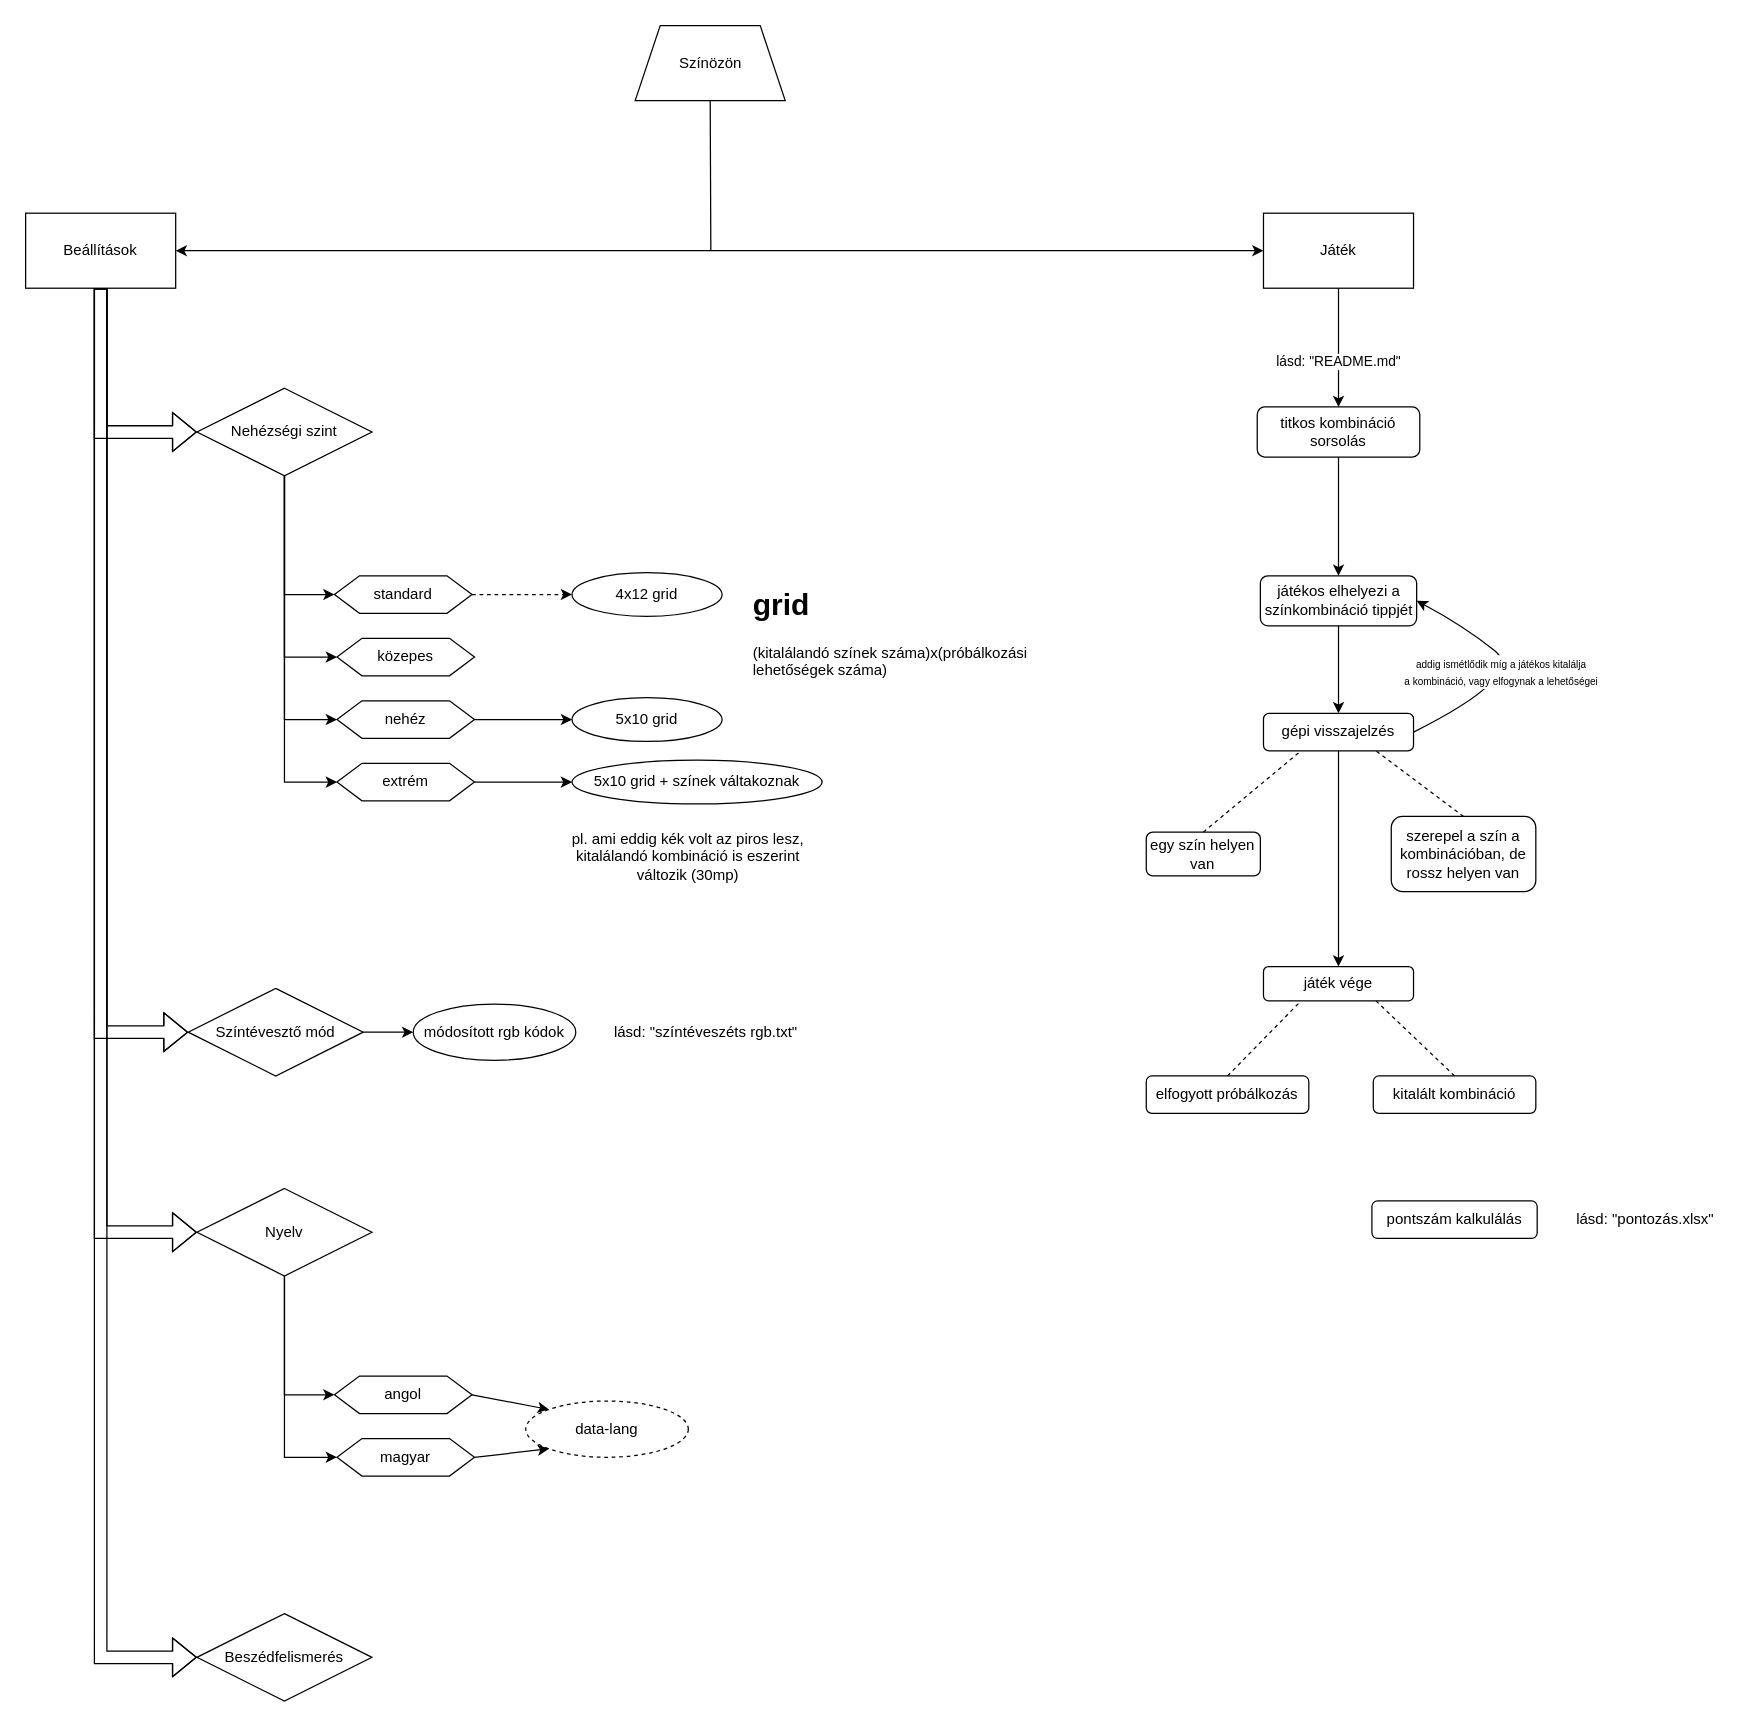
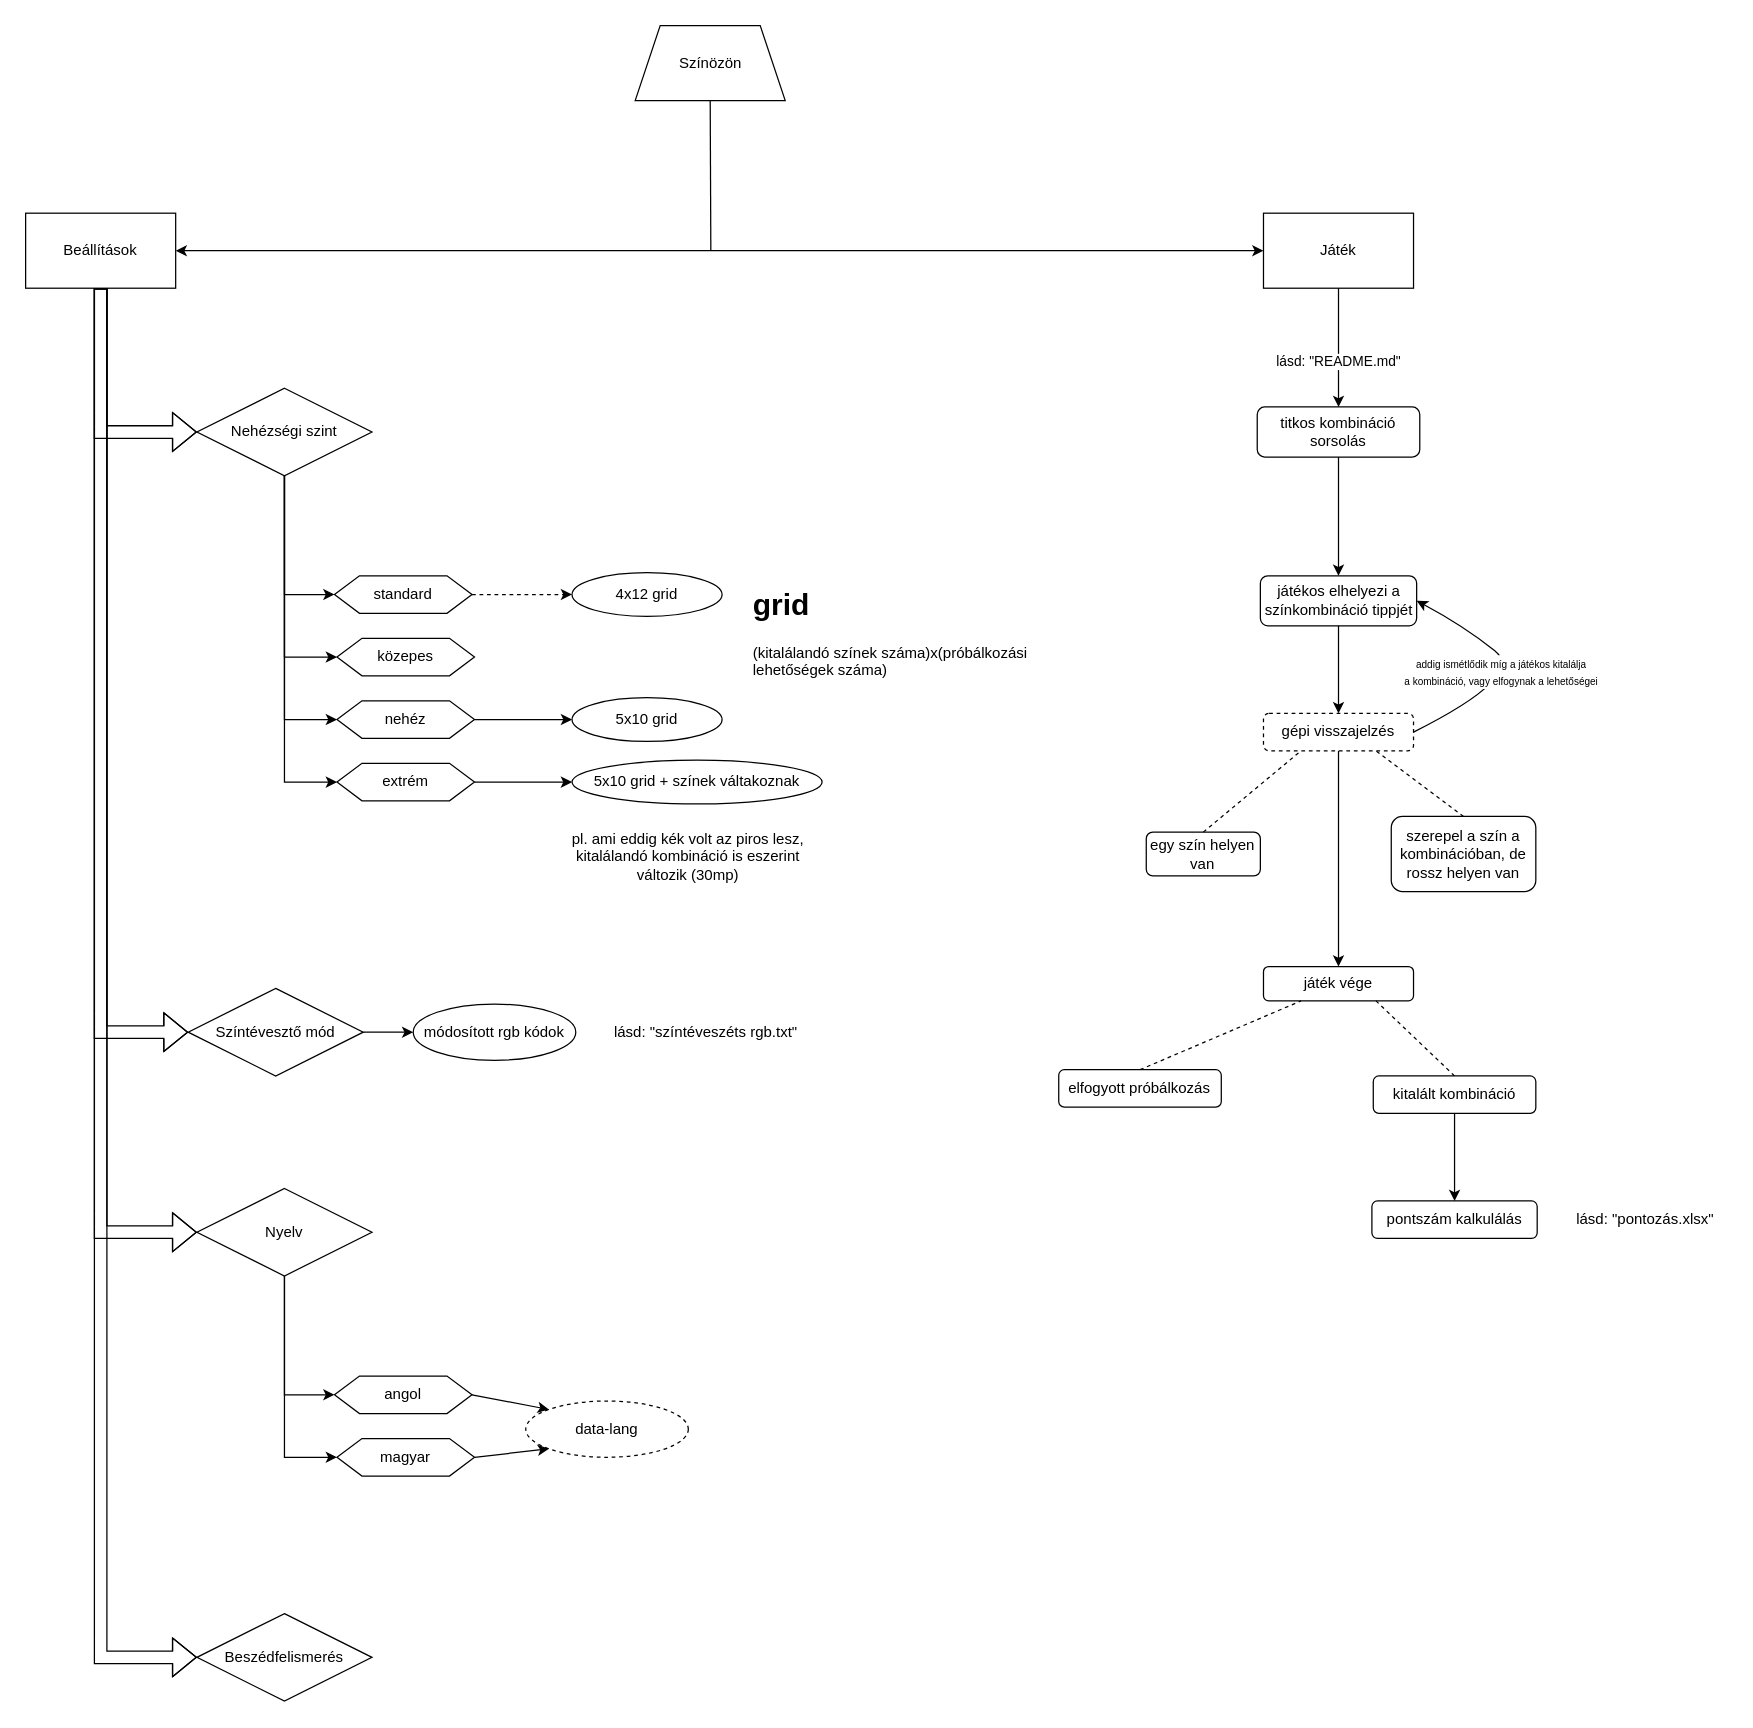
node "gépi visszajelzés": style solid -> dashed
node "elfogyott próbálkozás": moved (1227, 1094) -> (1140, 1088)
edge "kitalált kombináció" -> "pontszám kalkulálás": added
